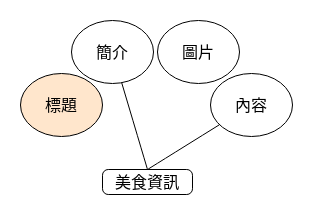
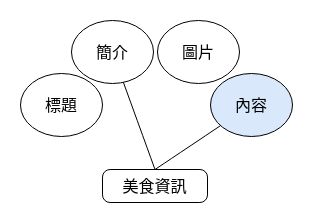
node "標題": fillcolor #ffe6cc -> #ffffff
node "內容": fillcolor #ffffff -> #dae8fc
node "美食資訊": size 90x25 -> 105x33
